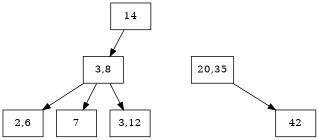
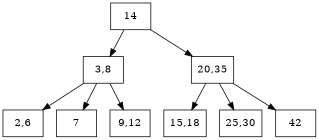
edge "14" -> "20,35": added
node "3,12": label "3,12" -> "9,12"
node "15,18": added
node "25,30": added
